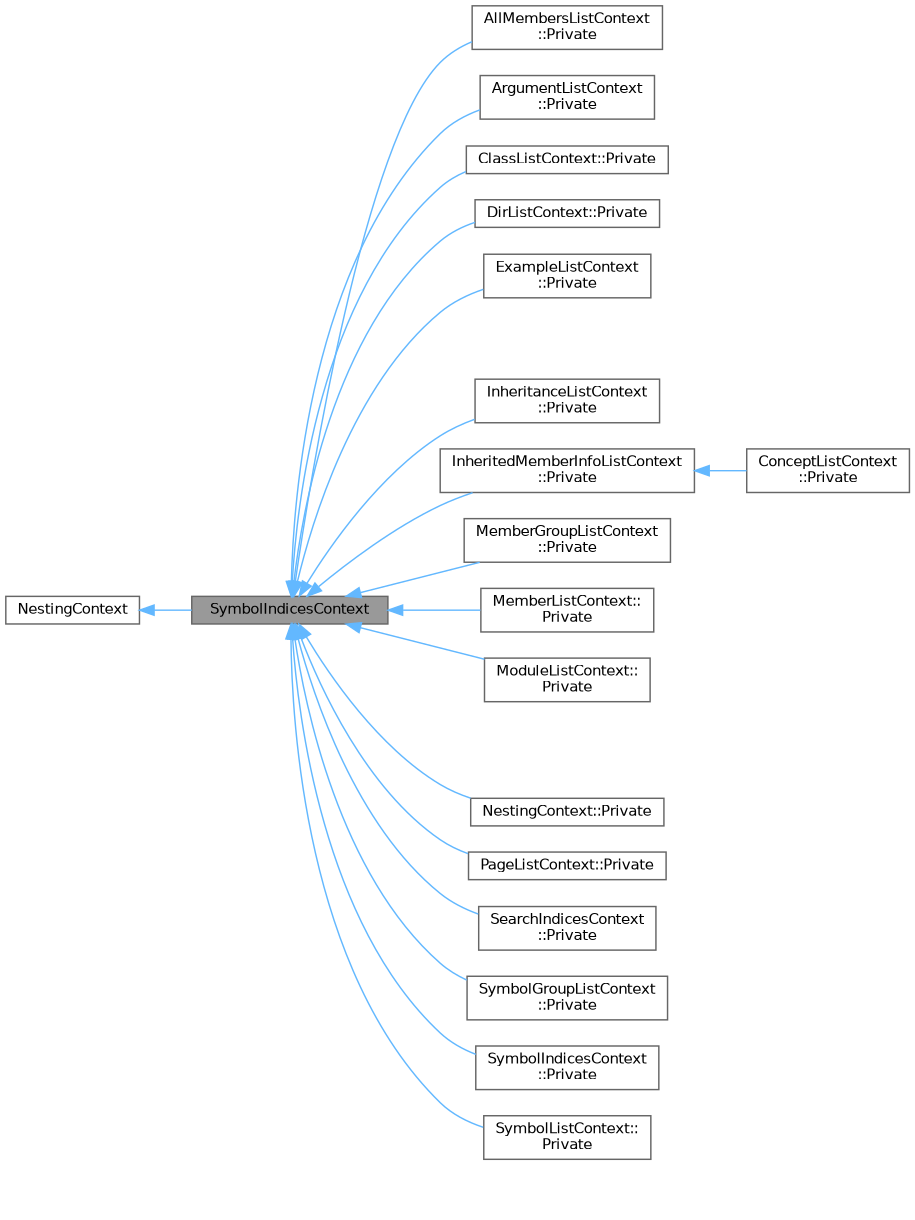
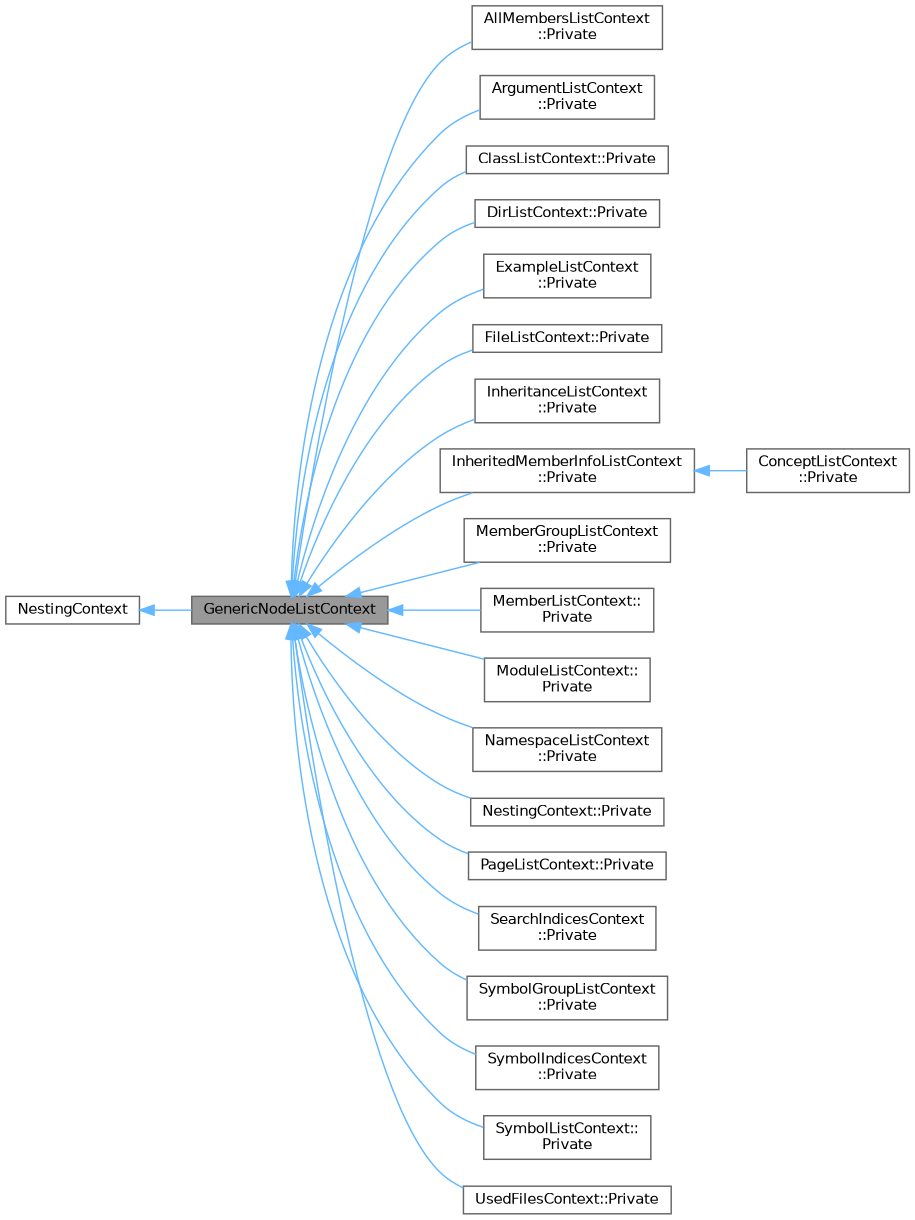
node "FileListContext::Private": added
node "SymbolIndicesContext": label "SymbolIndicesContext" -> "GenericNodeListContext"
node "NamespaceListContext ::Private": added
node "UsedFilesContext::Private": added
